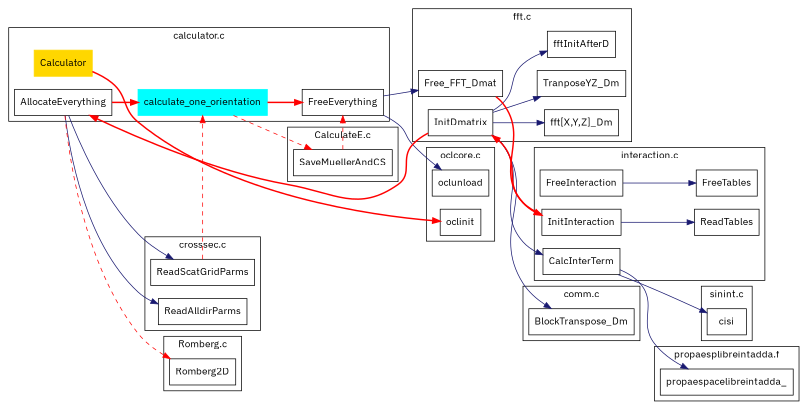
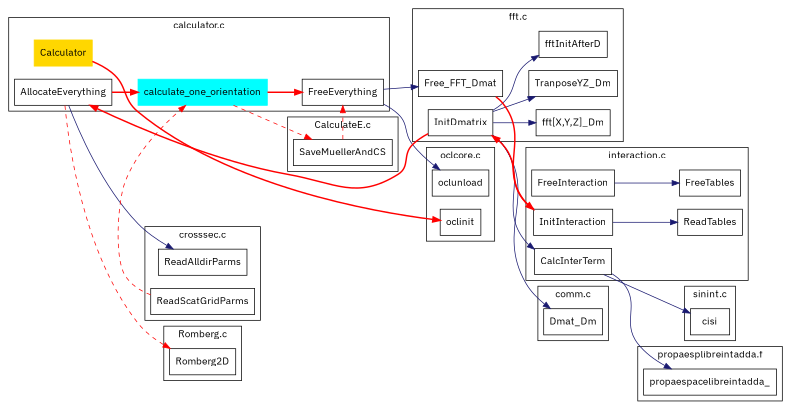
edge "AllocateEverything" -> "ReadScatGridParms": removed
node "BlockTranspose_Dm": label "BlockTranspose_Dm" -> "Dmat_Dm"
